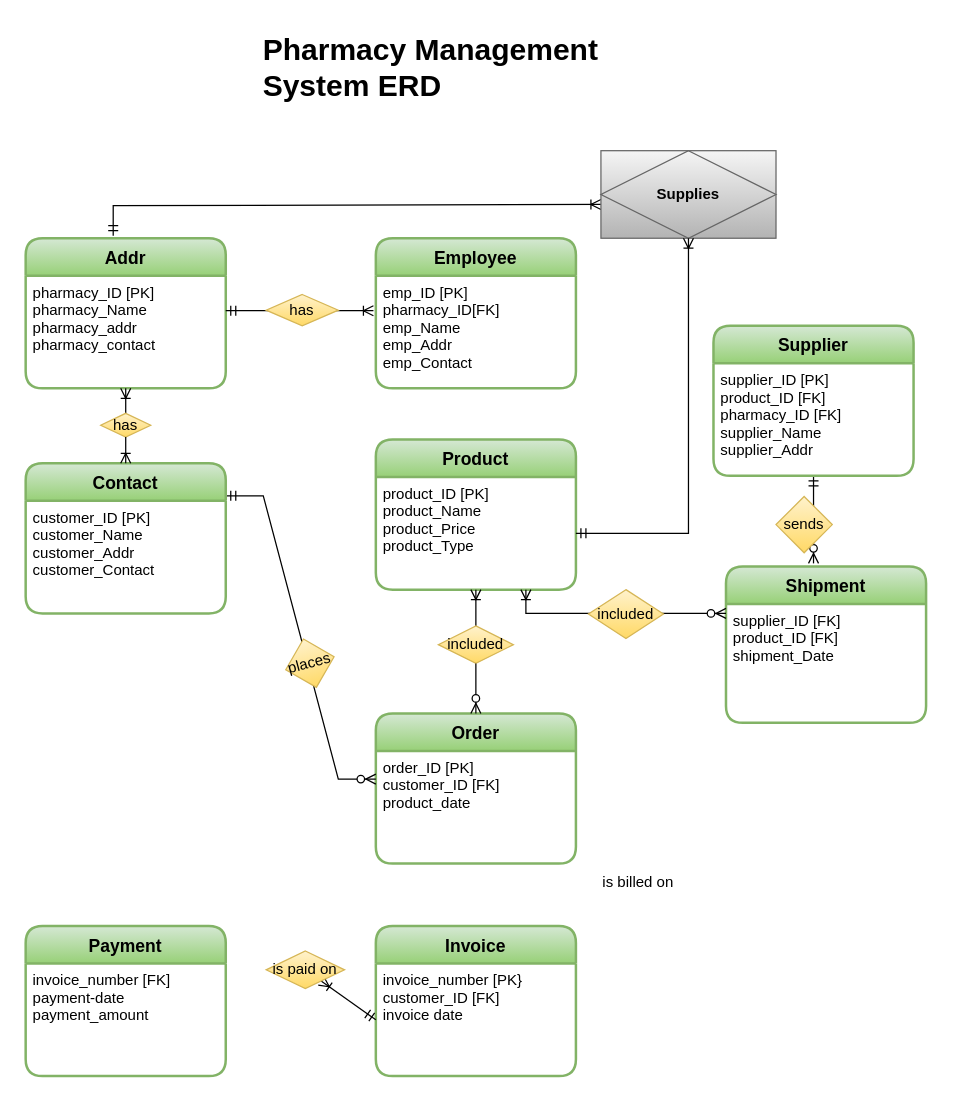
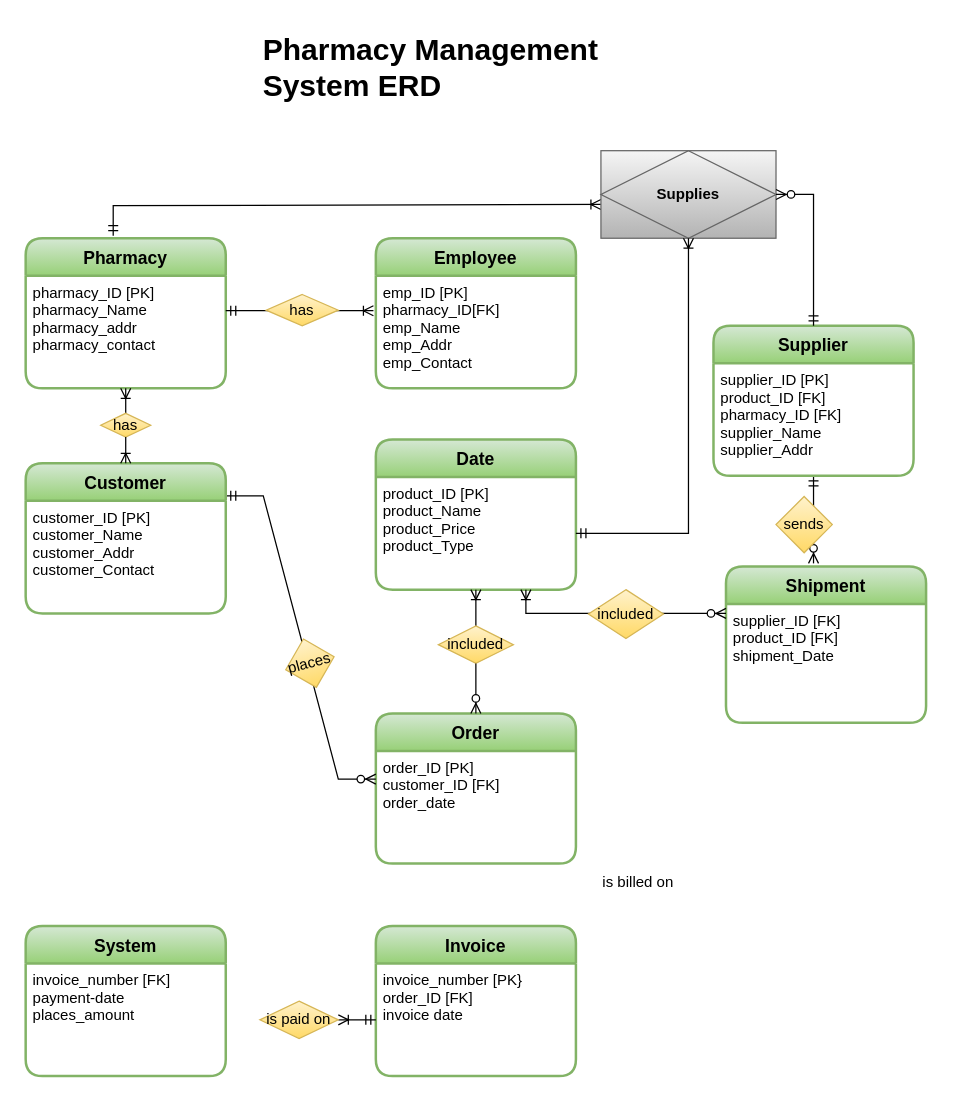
edge "Supplies" -- "Supplier": added
node "Addr": label "Addr" -> "Pharmacy"
node "Product": label "Product" -> "Date"
node "Contact": label "Contact" -> "Customer"
node "order_ID [PK] customer_ID [FK] product_date": label "order_ID [PK] customer_ID [FK] product_date" -> "order_ID [PK] customer_ID [FK] order_date"
node "Payment": label "Payment" -> "System"
node "is paid on": moved (305, 969) -> (299, 1019)
node "invoice_number [FK] payment-date payment_amount": label "invoice_number [FK] payment-date payment_amount" -> "invoice_number [FK] payment-date places_amount"
node "invoice_number [PK} customer_ID [FK] invoice date": label "invoice_number [PK} customer_ID [FK] invoice date" -> "invoice_number [PK} order_ID [FK] invoice date"
